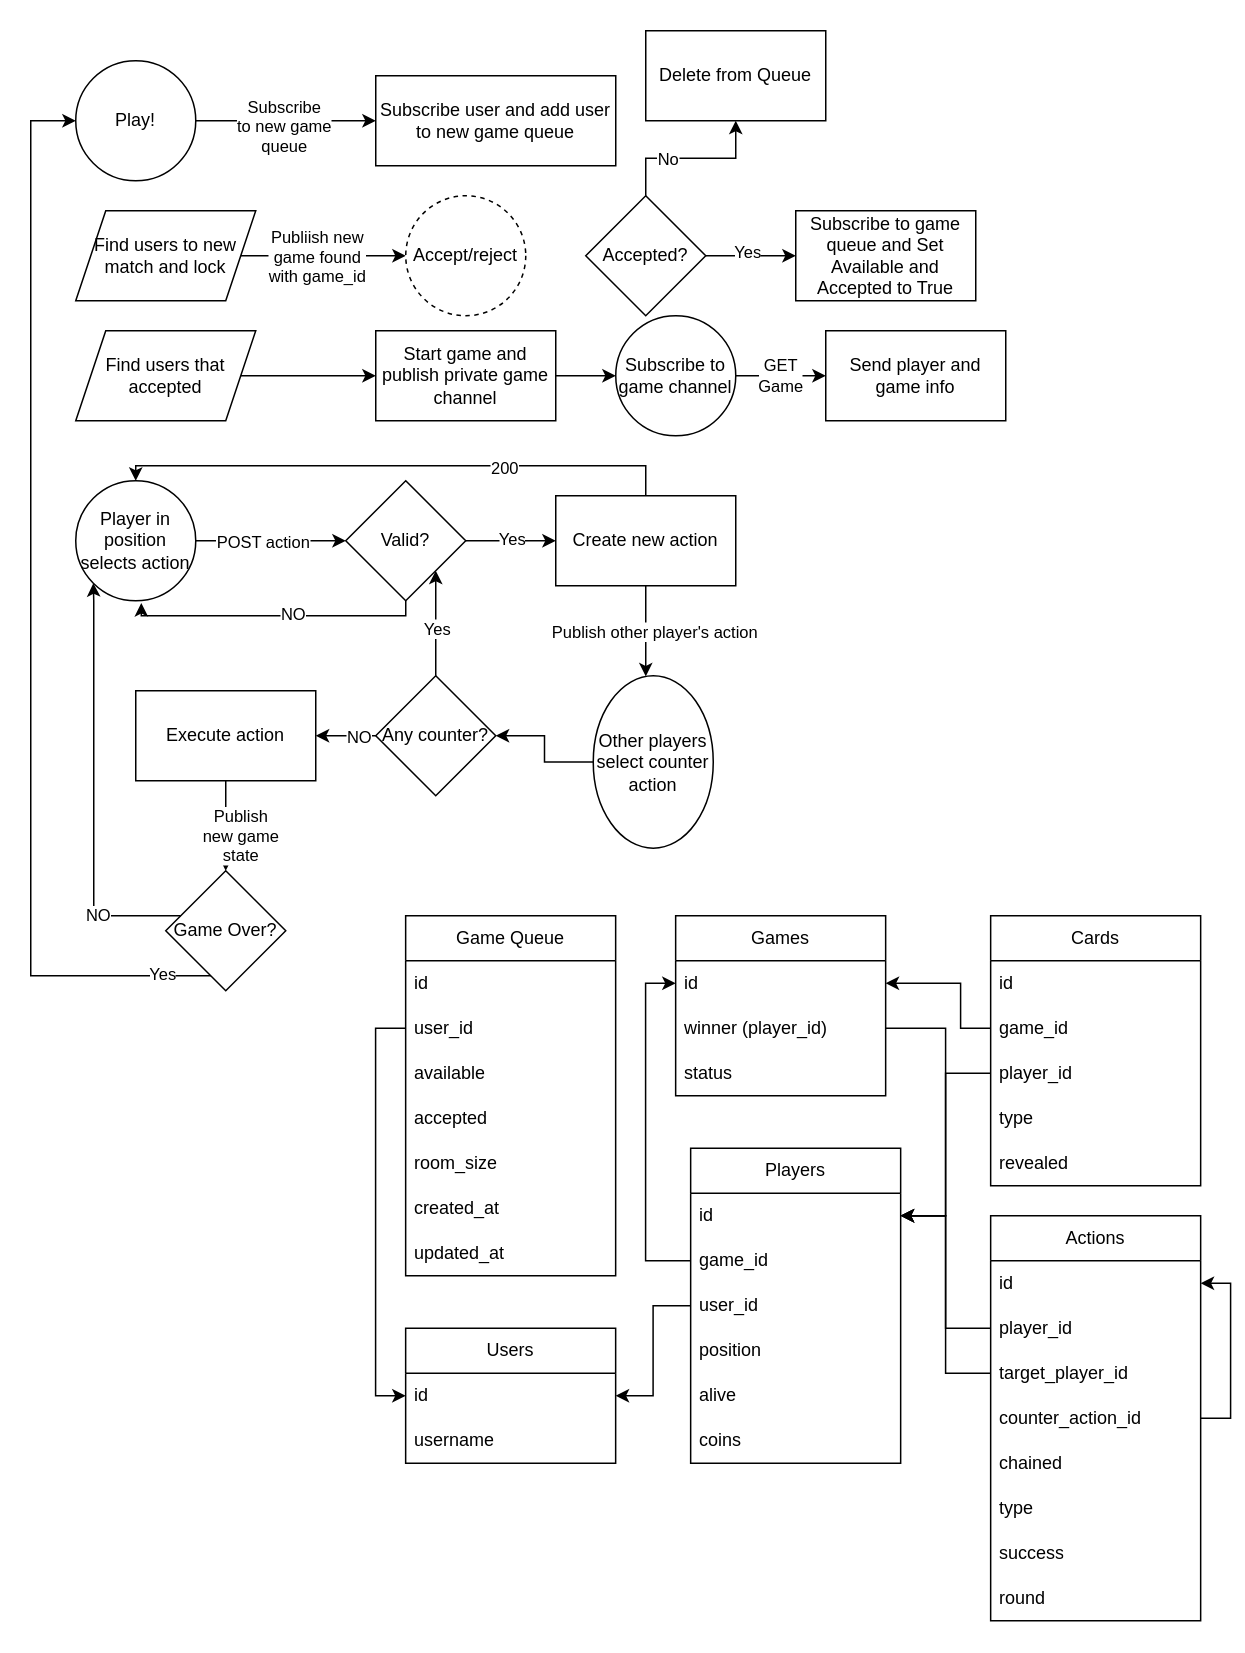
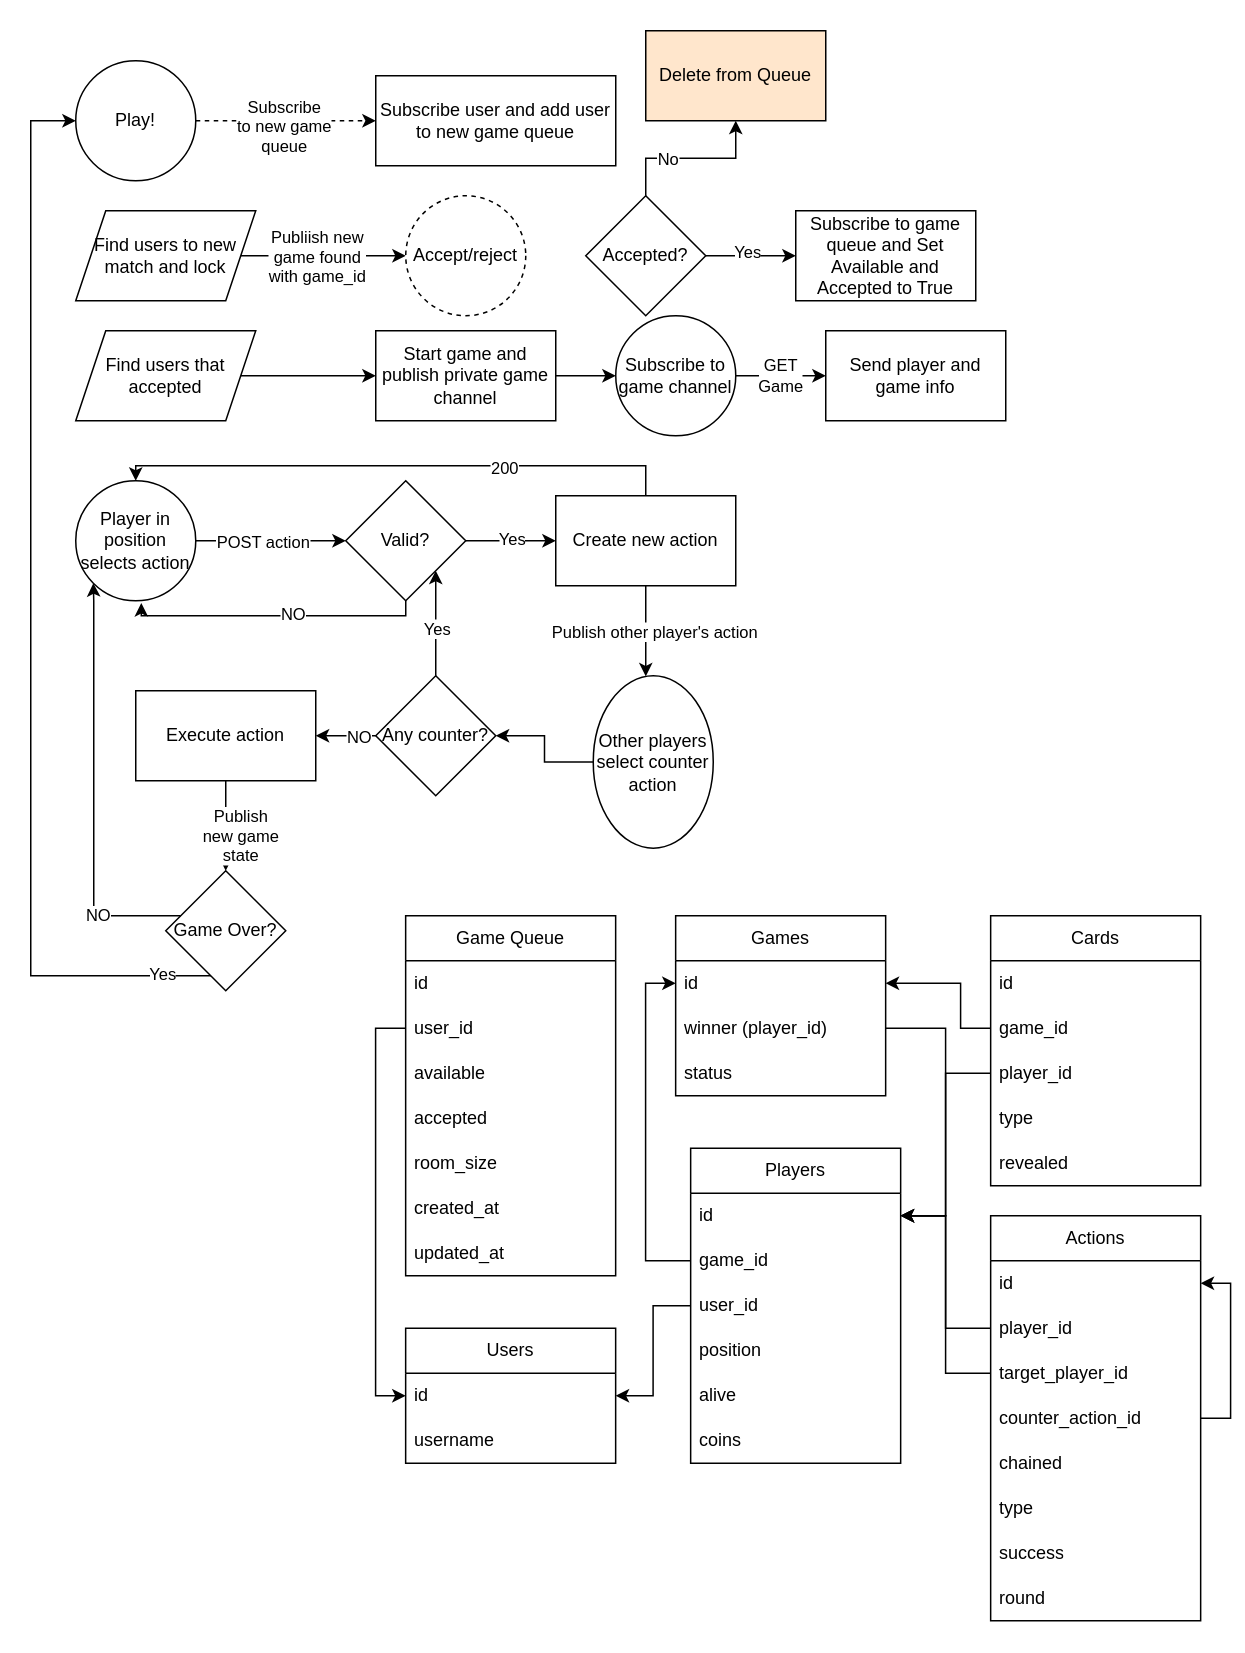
node "Delete from Queue": fillcolor #ffffff -> #ffe6cc
edge "Play!" -> "Subscribe user and add user to new game queue": style solid -> dashed
